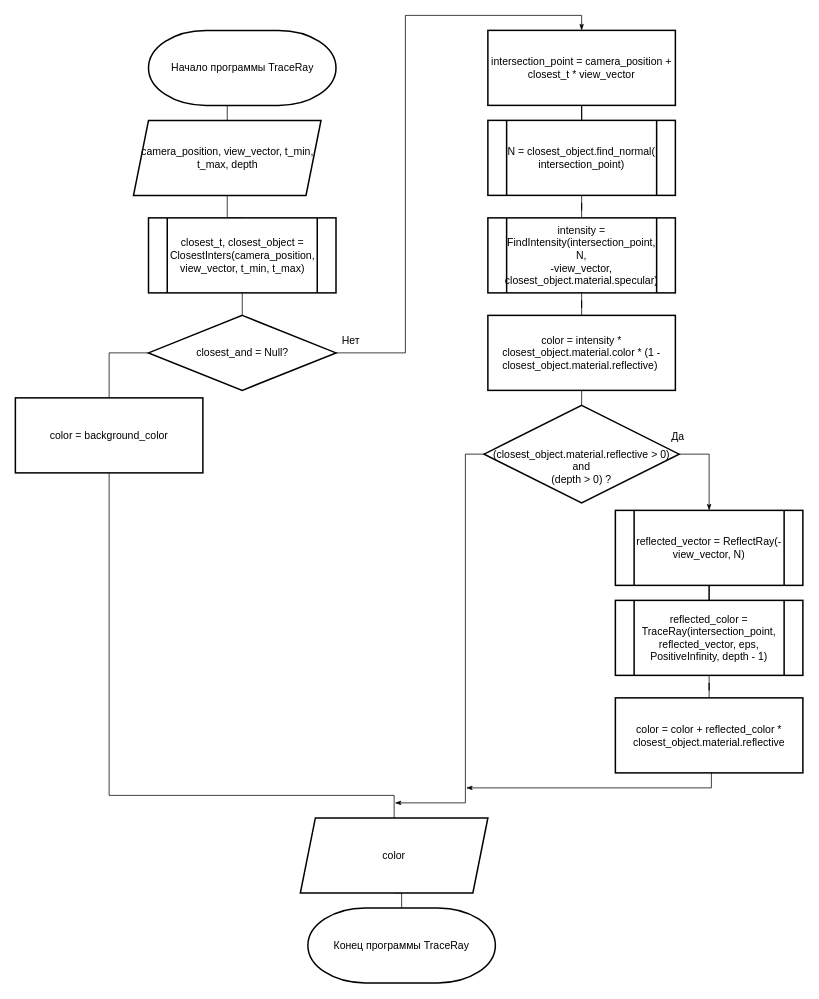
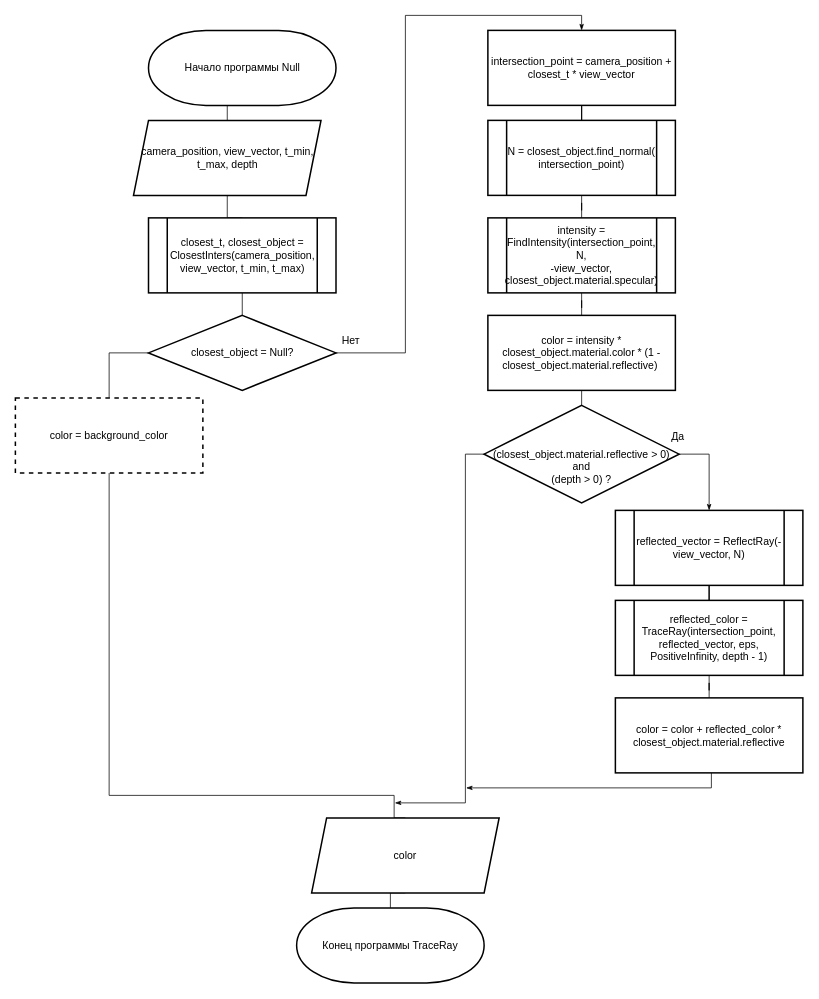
node "Начало программы TraceRay": label "Начало программы TraceRay" -> "Начало программы Null"
node "closest_and = Null?": label "closest_and = Null?" -> "closest_object = Null?"
node "color = background_color": style solid -> dashed
node "color": moved (394, 855) -> (405, 855)
node "Конец программы TraceRay": moved (402, 945) -> (390, 945)
